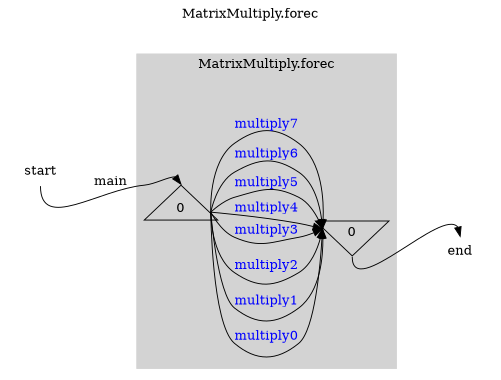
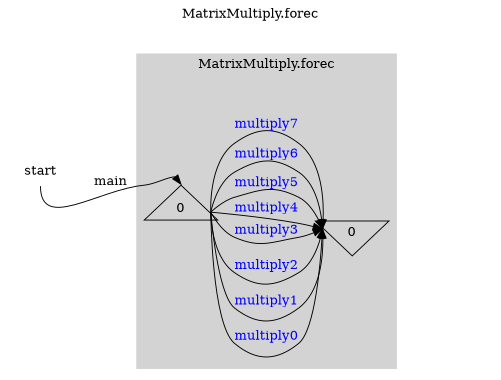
node "end": removed
